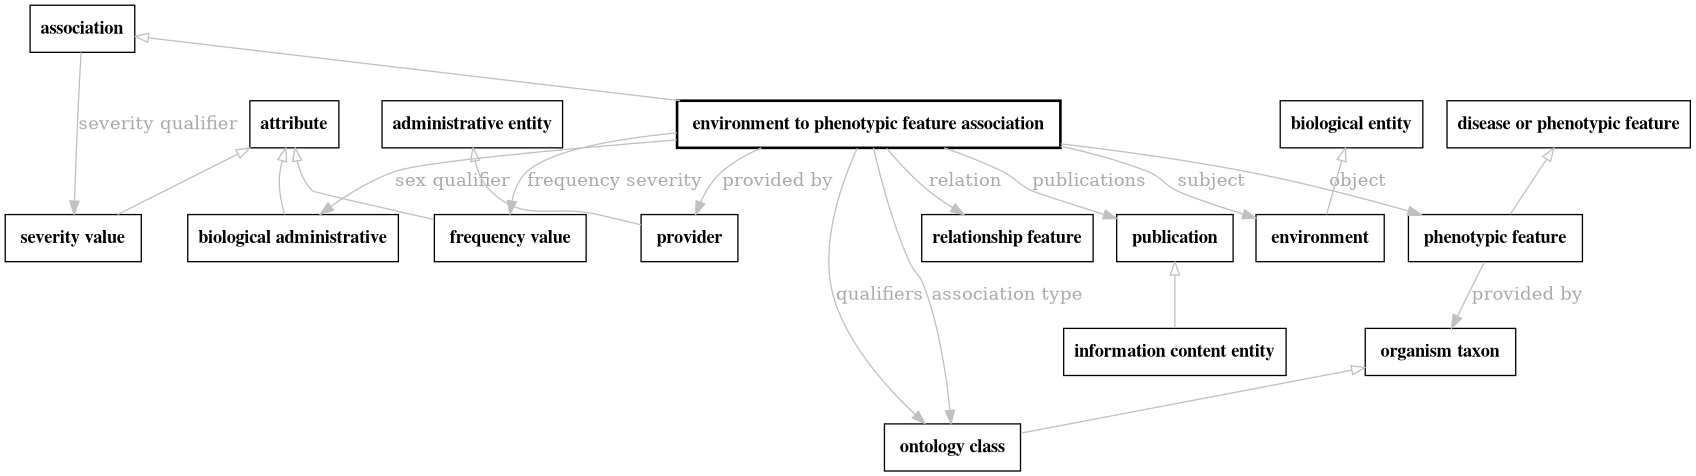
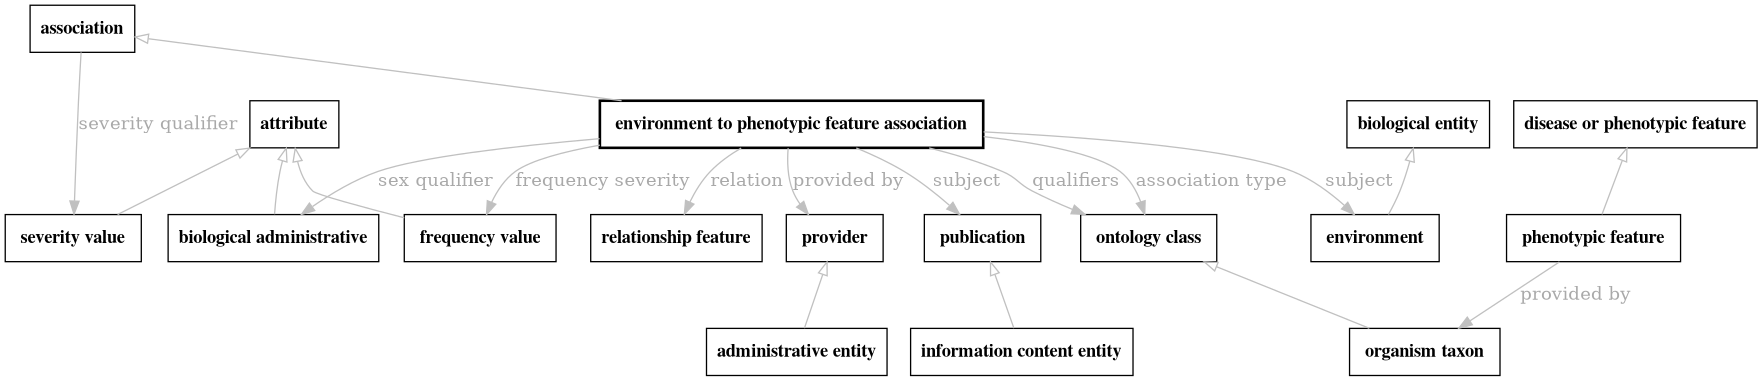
edge "environment to phenotypic feature association" -> "phenotypic feature": removed, label "object"
edge "environment to phenotypic feature association" -> "publication": label "publications" -> "subject"
edge "provider" -> "administrative entity": reversed
edge "ontology class" -> "organism taxon": reversed
